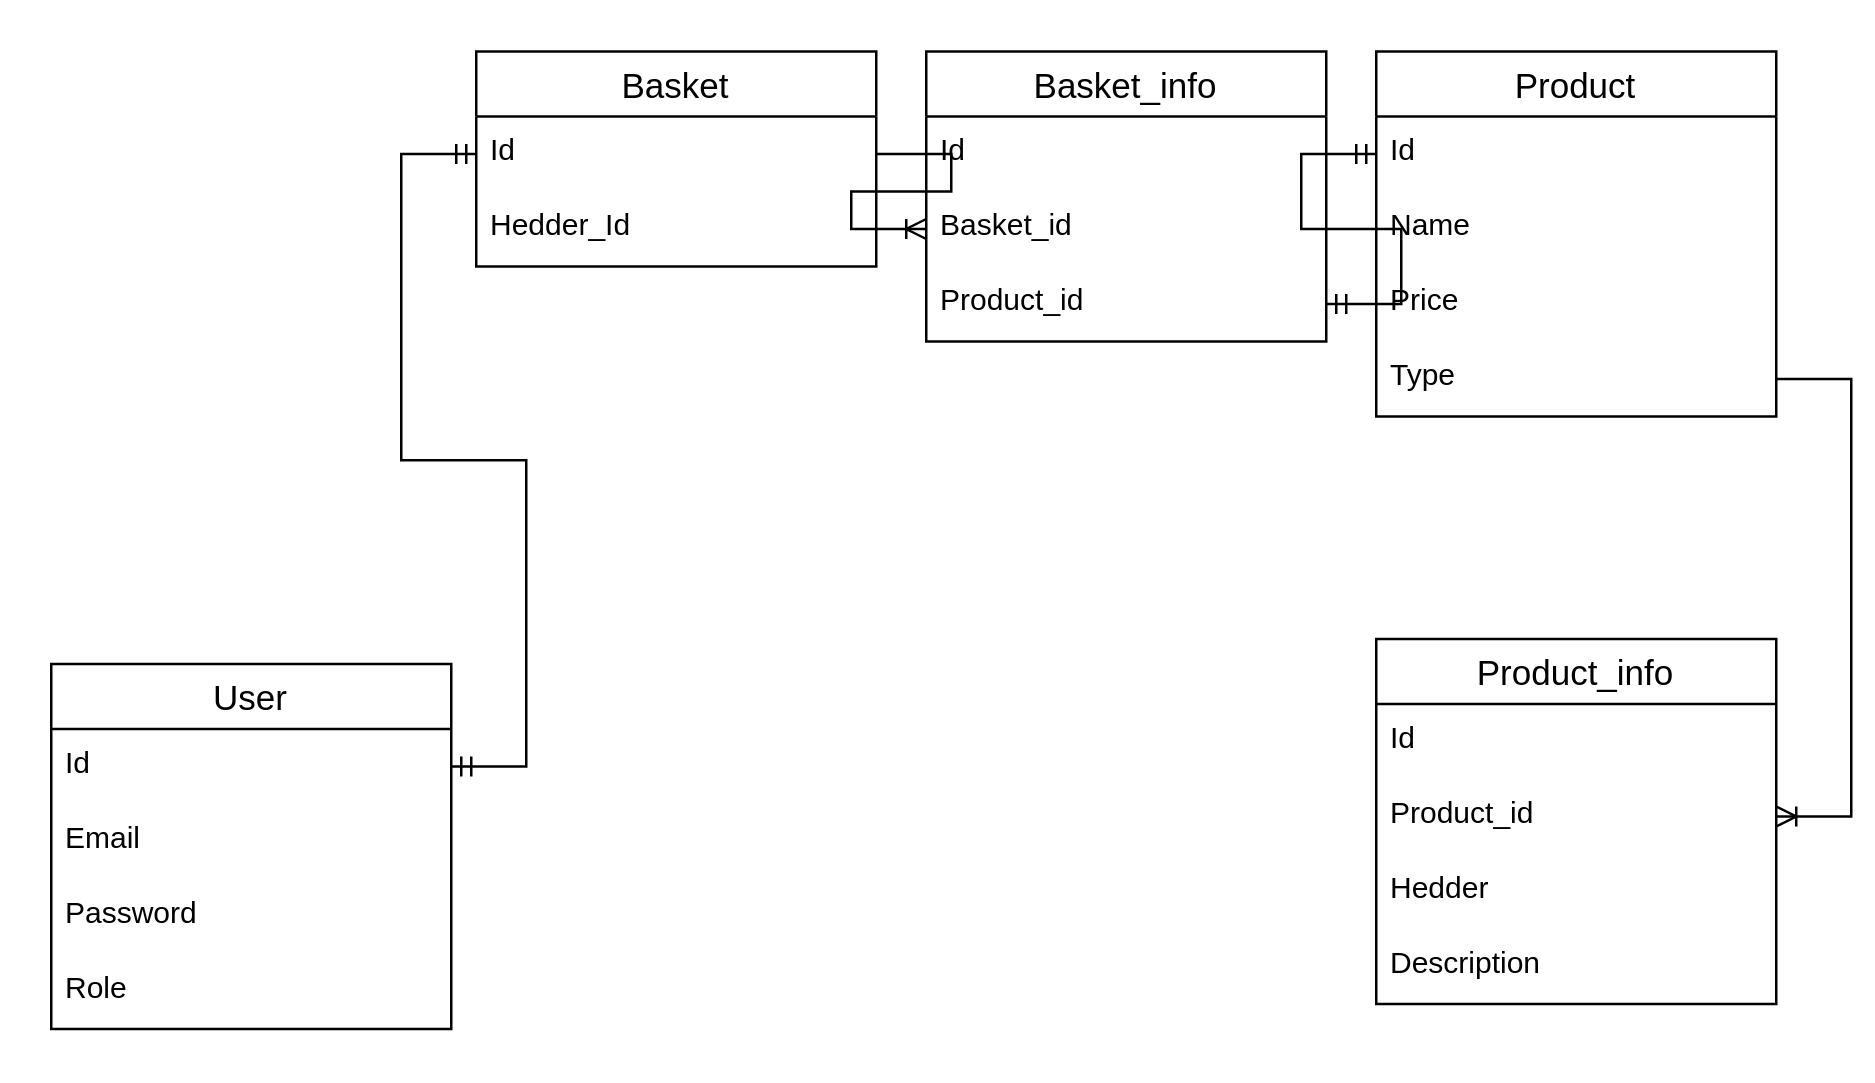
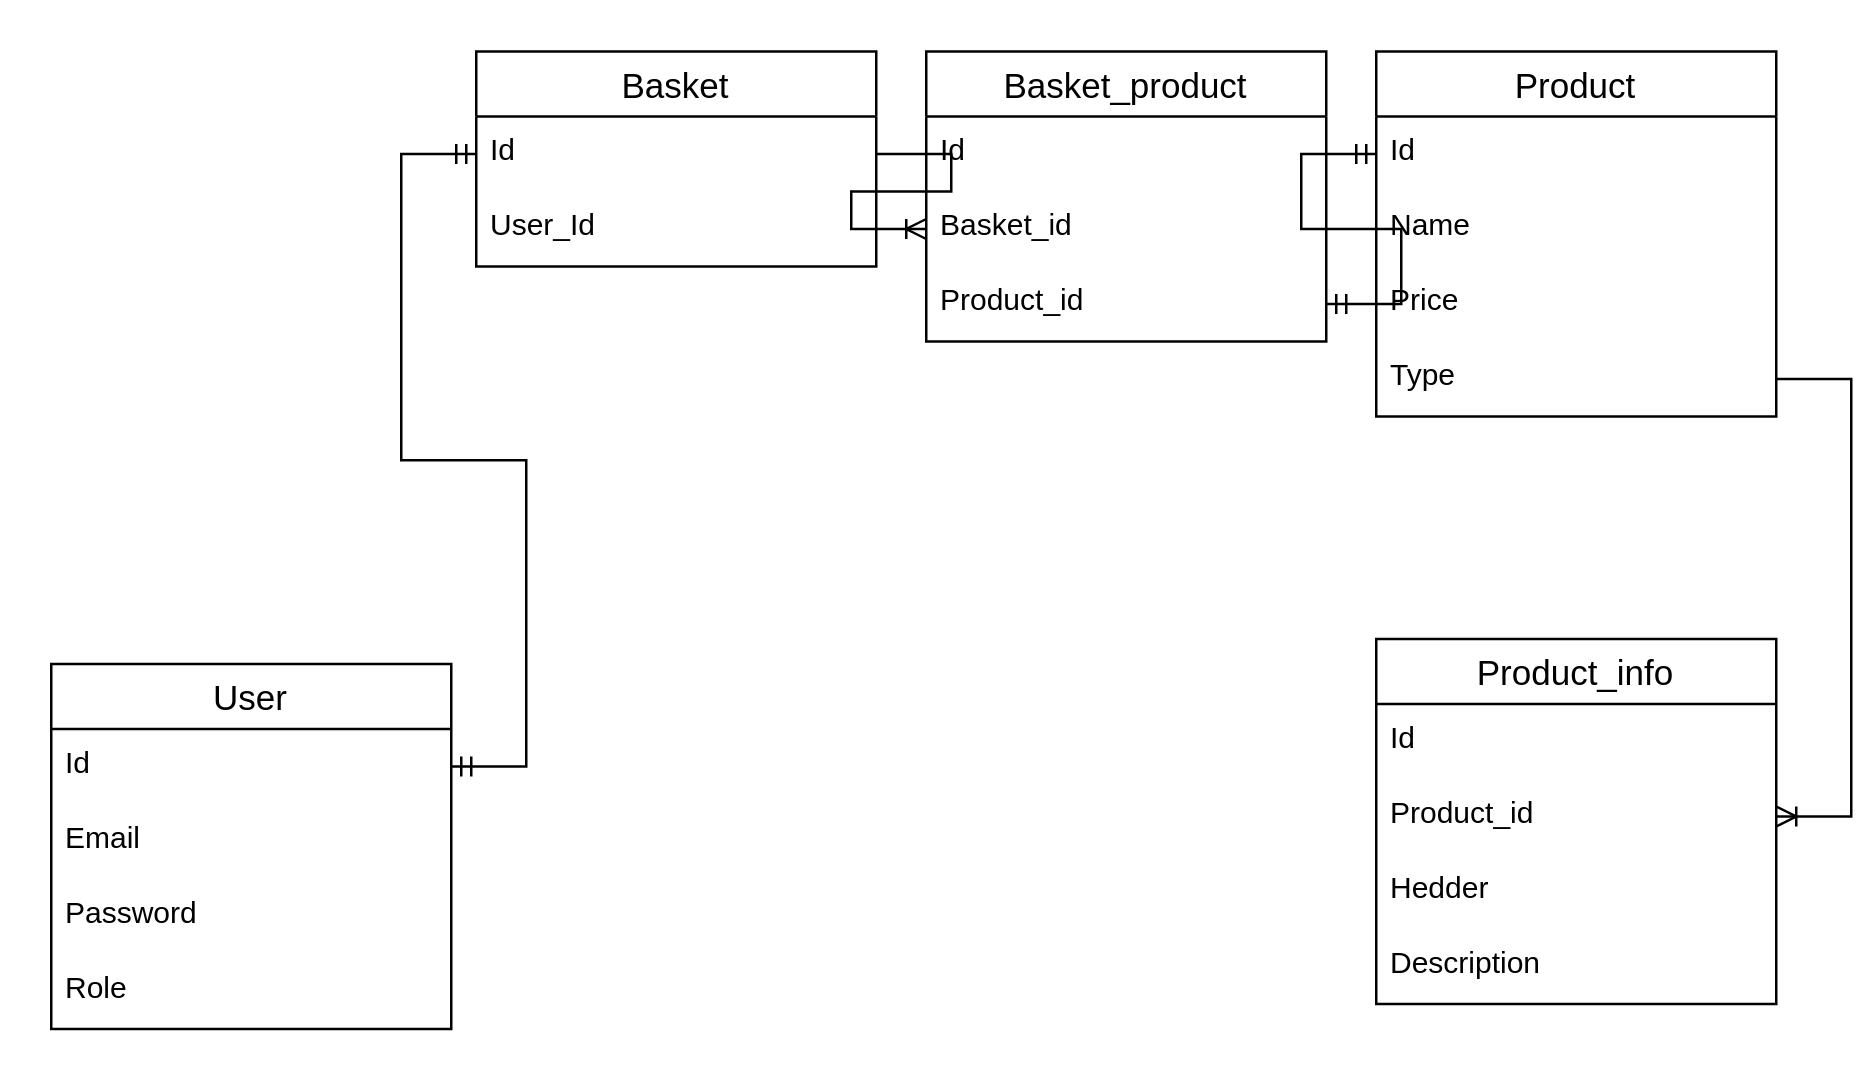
node "Basket_info": label "Basket_info" -> "Basket_product"
node "Hedder_Id": label "Hedder_Id" -> "User_Id"
